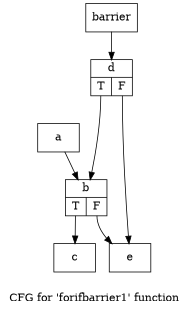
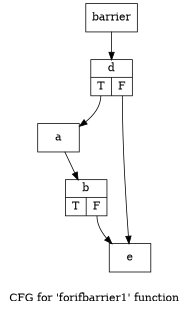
edge "d" -> "b": now "d" -> "a"
node "c": removed
